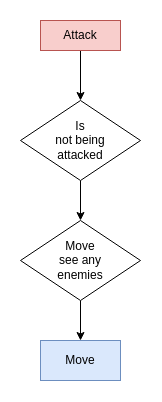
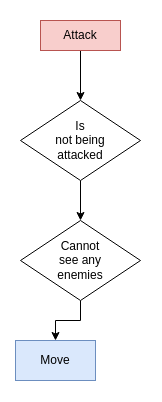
node "Move see any enemies": label "Move see any enemies" -> "Cannot see any enemies"
node "Move": moved (81, 361) -> (56, 361)
